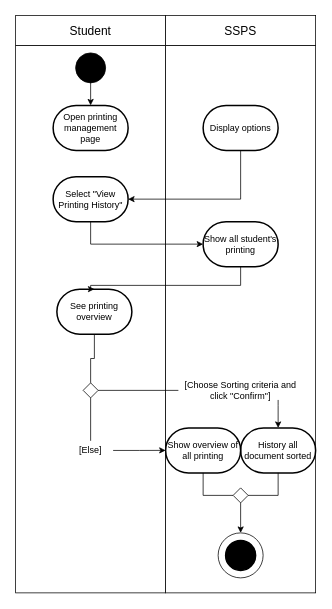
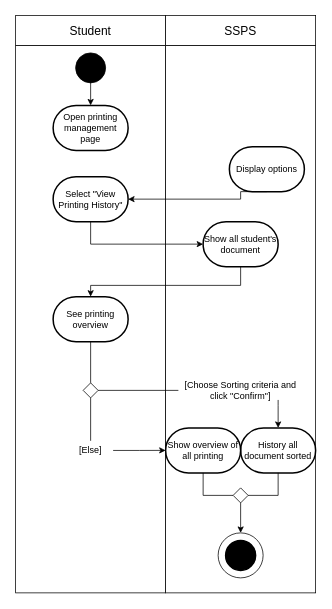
node "Display options": moved (240, 128) -> (267, 169)
node "Show all student's printing": label "Show all student's printing" -> "Show all student's document"
node "See printing overview": moved (94, 312) -> (90, 319)
